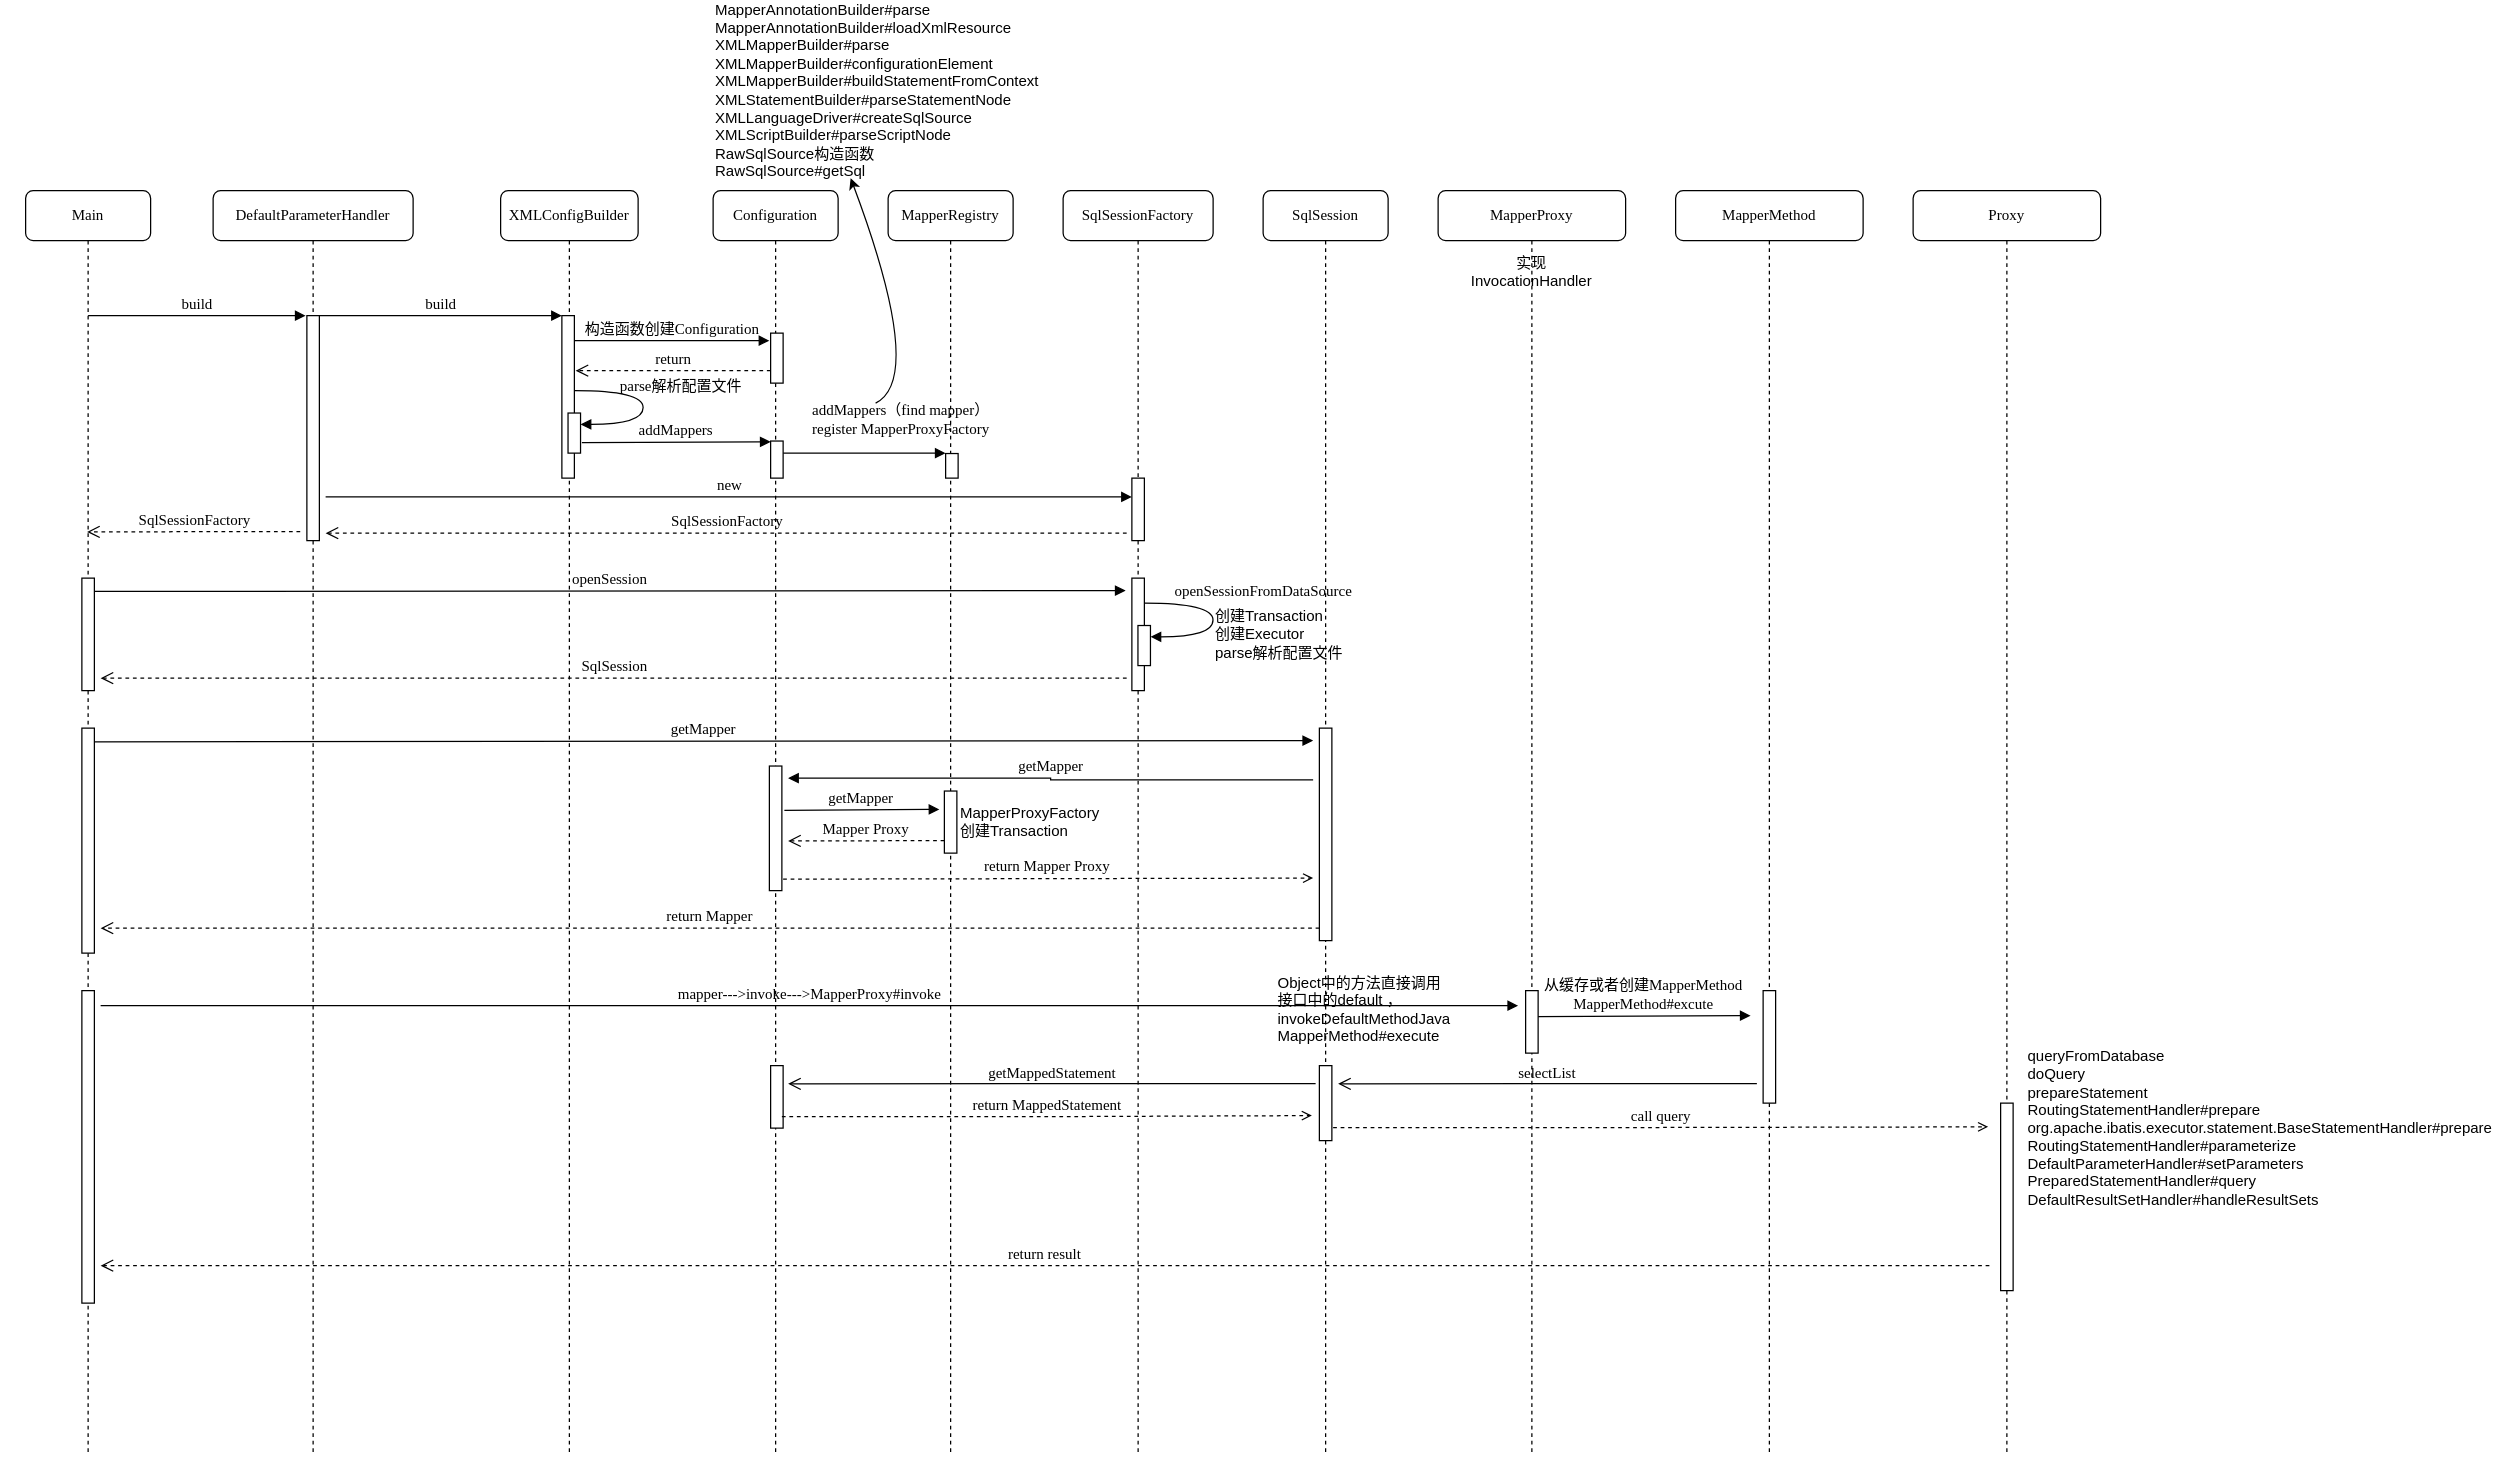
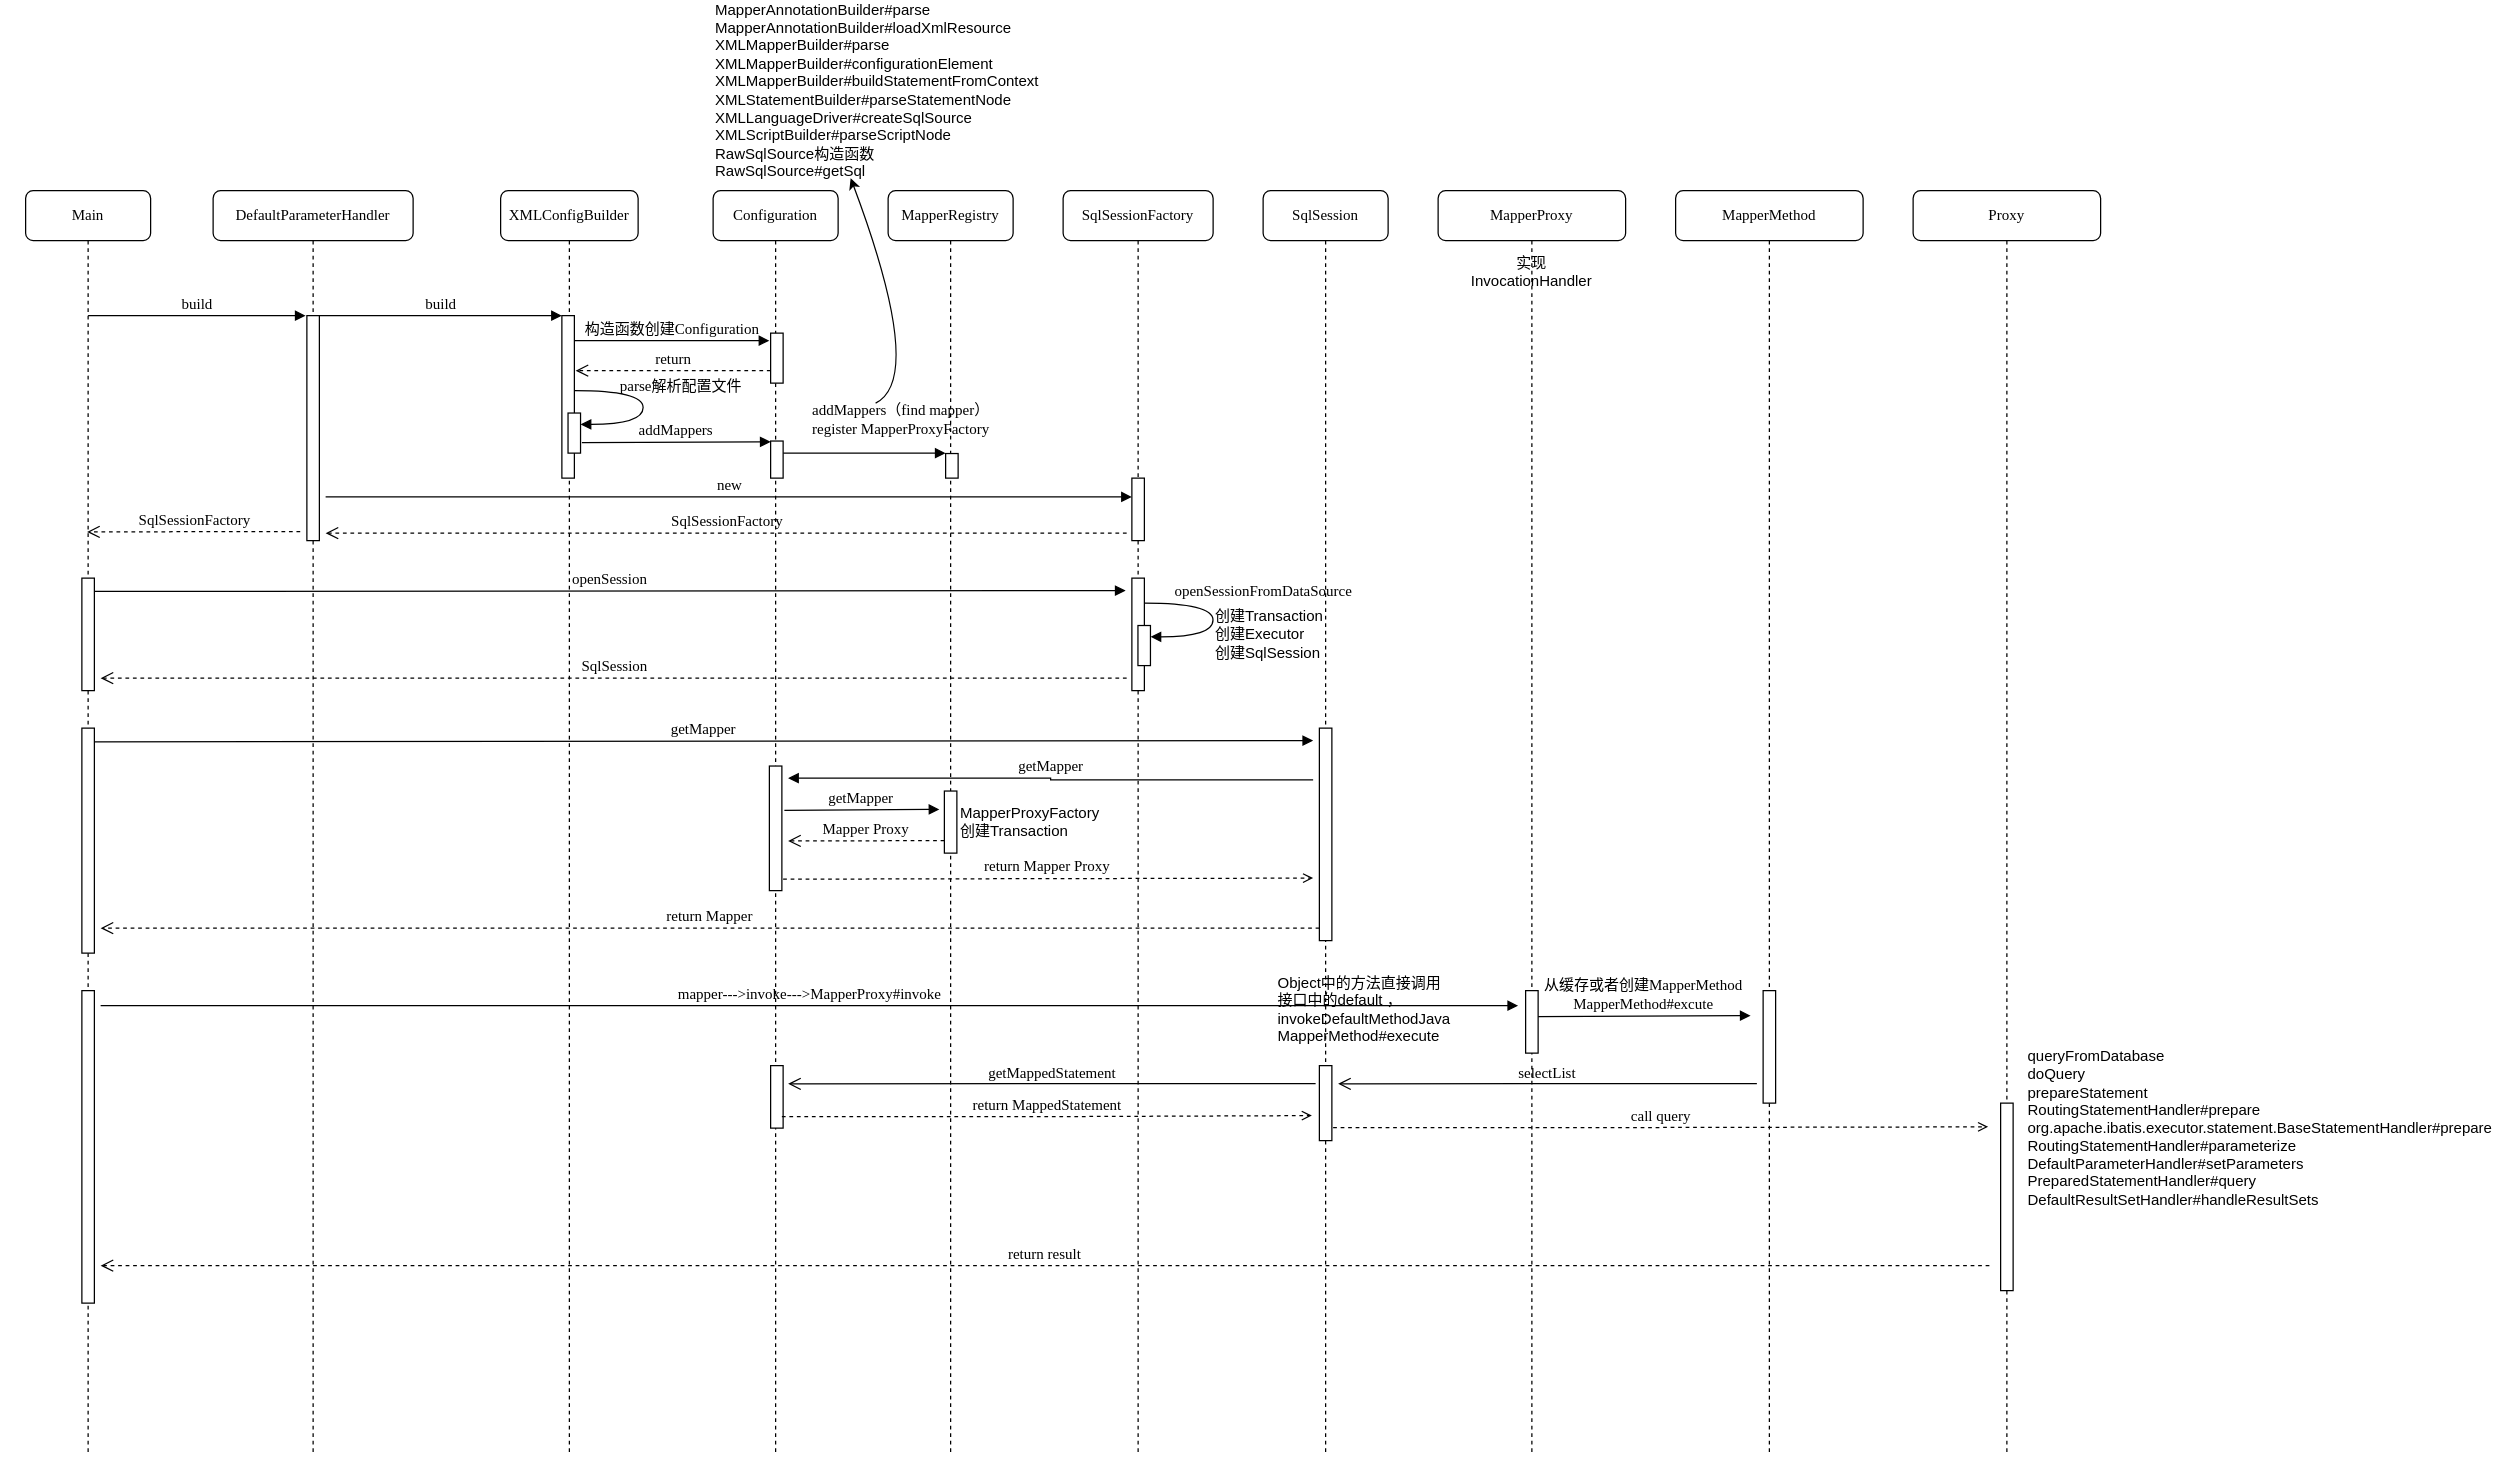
node "创建Transaction 创建Executor parse解析配置文件": label "创建Transaction 创建Executor parse解析配置文件" -> "创建Transaction 创建Executor 创建SqlSession"
